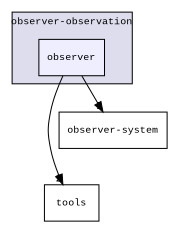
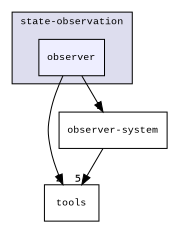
cluster "observer-observation": label "observer-observation" -> "state-observation"
edge "observer-system" -> "tools": added
